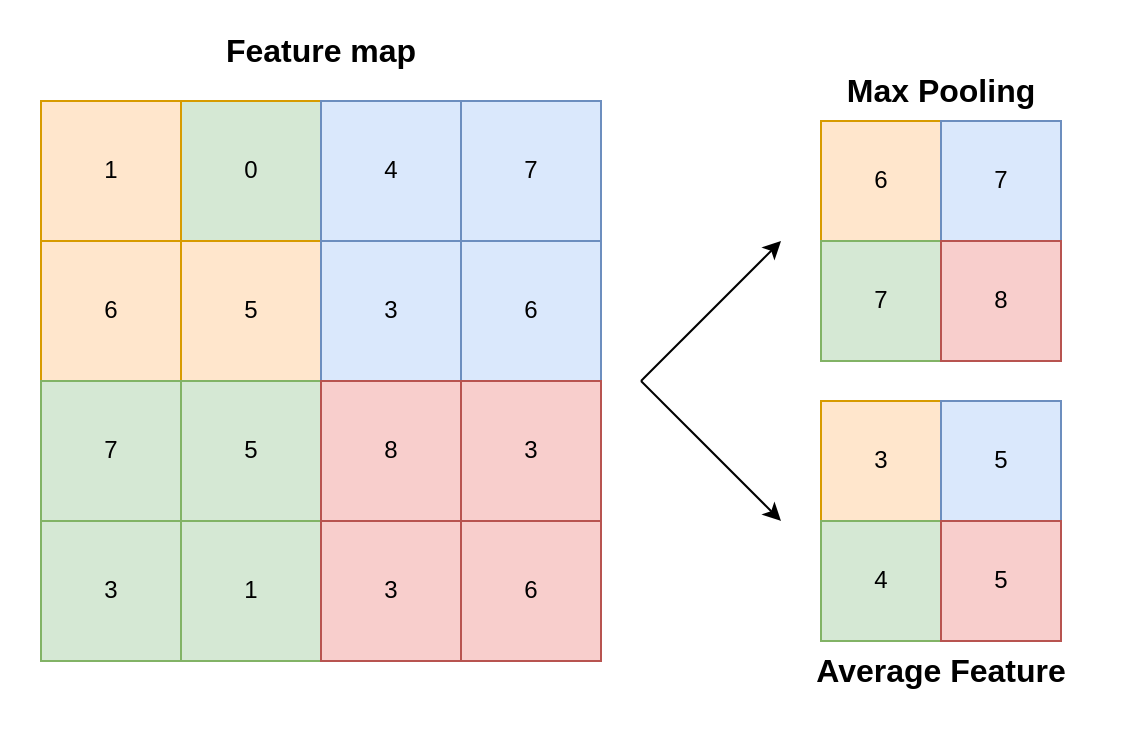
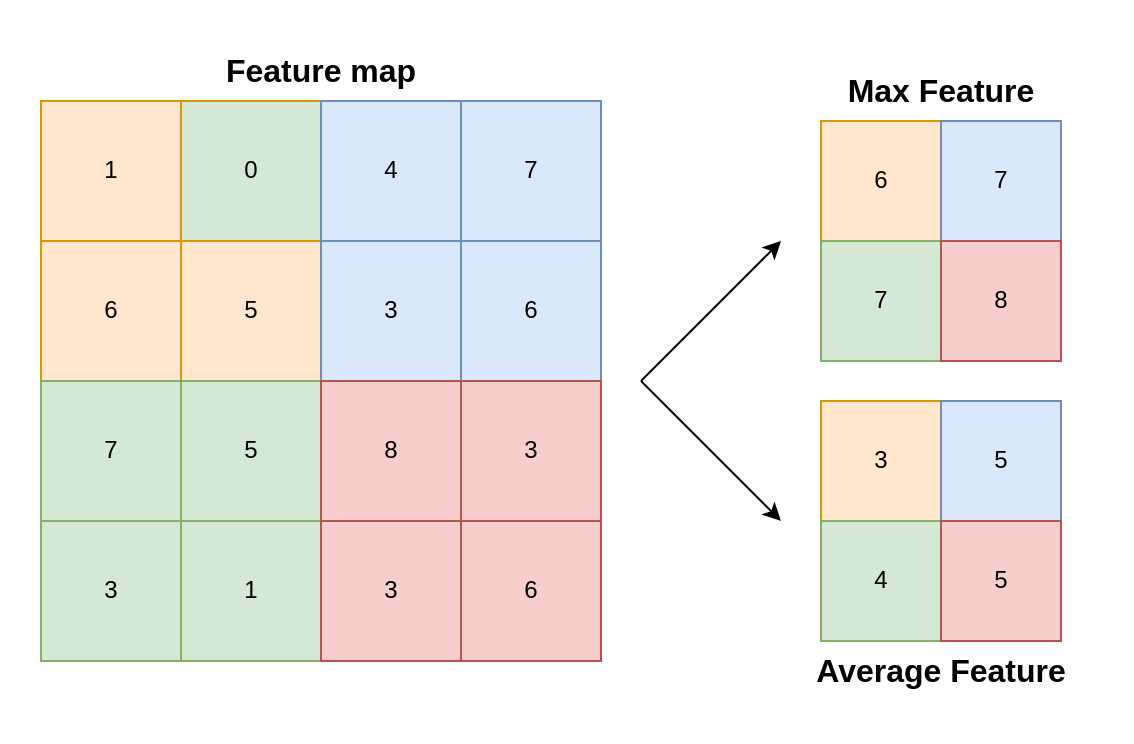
node "Feature map": moved (321, 51) -> (321, 71)
node "Max Pooling": label "Max Pooling" -> "Max Feature"
